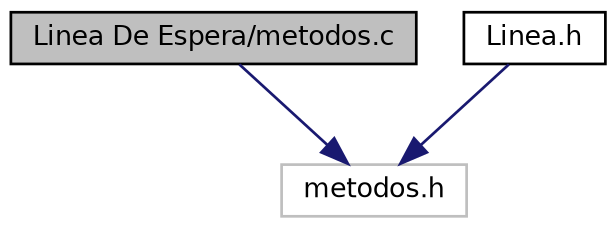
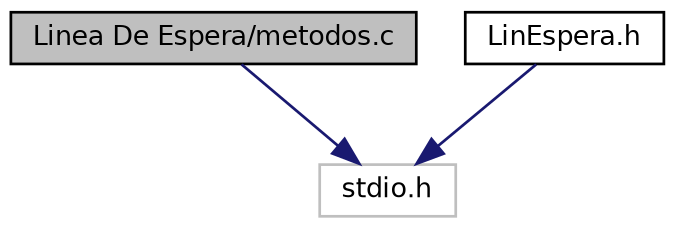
node "Linea.h": label "Linea.h" -> "LinEspera.h"
node "metodos.h": label "metodos.h" -> "stdio.h"
